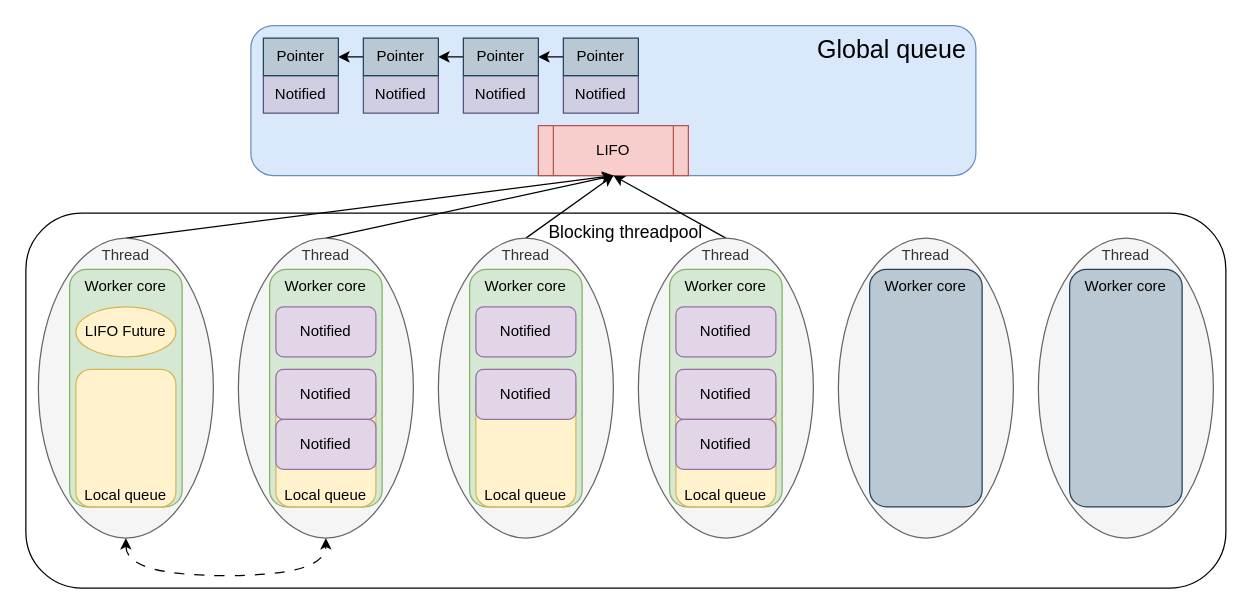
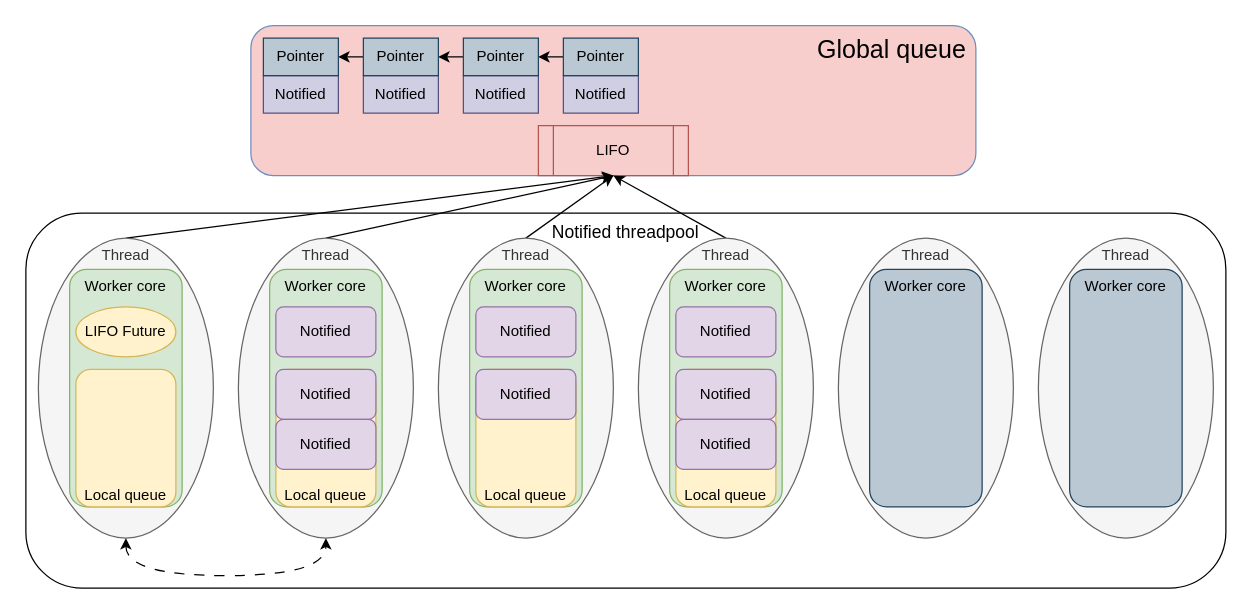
node "Global queue": fillcolor #dae8fc -> #f8cecc
node "Blocking threadpool": label "Blocking threadpool" -> "Notified threadpool"
